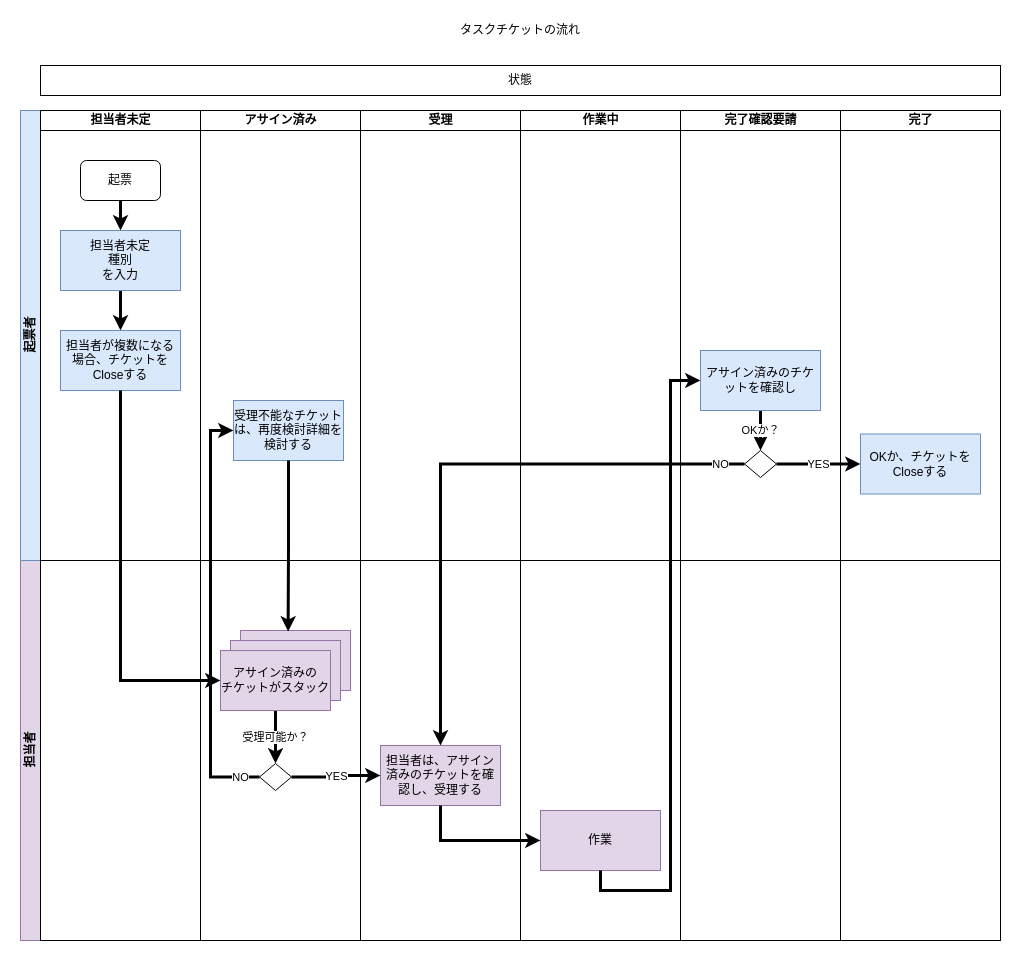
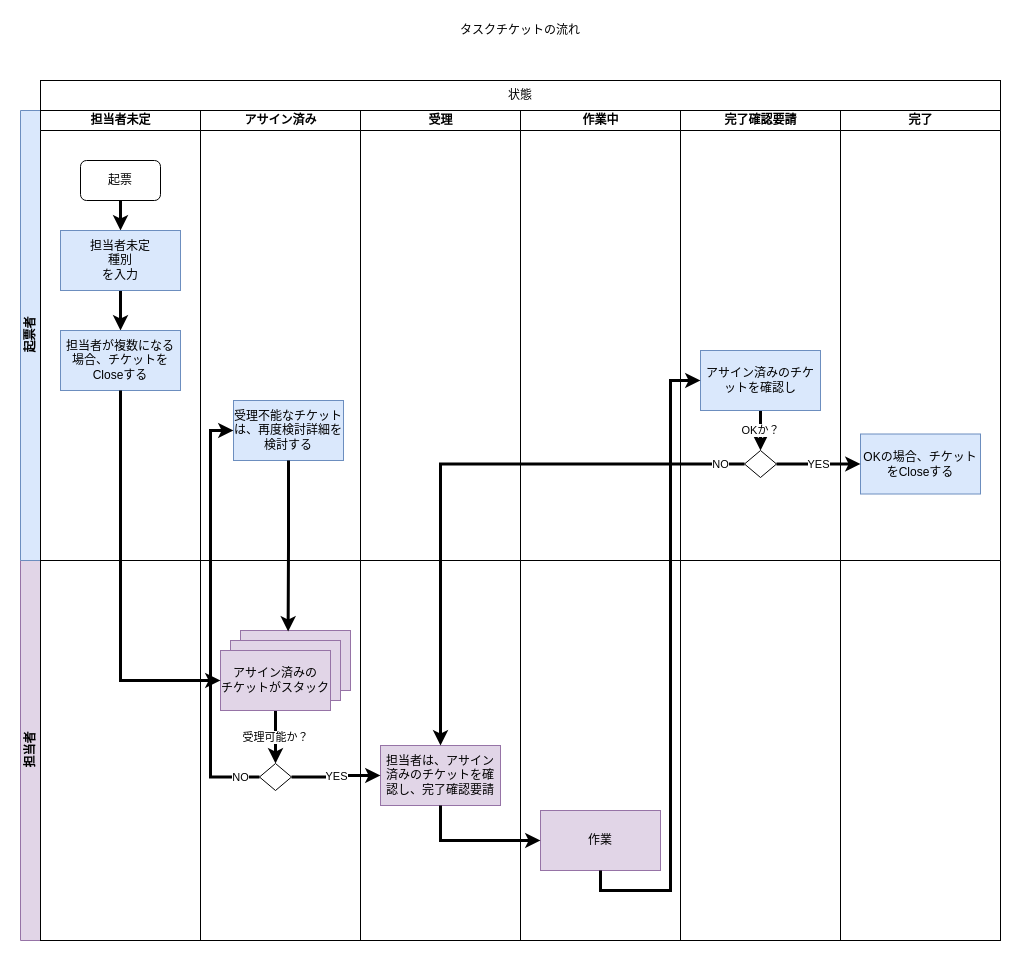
node "状態": moved (521, 81) -> (521, 96)
node "OKか、チケットをCloseする": label "OKか、チケットをCloseする" -> "OKの場合、チケットをCloseする"
node "担当者は、アサイン済みのチケットを確認し、受理する": label "担当者は、アサイン済みのチケットを確認し、受理する" -> "担当者は、アサイン済みのチケットを確認し、完了確認要請"
